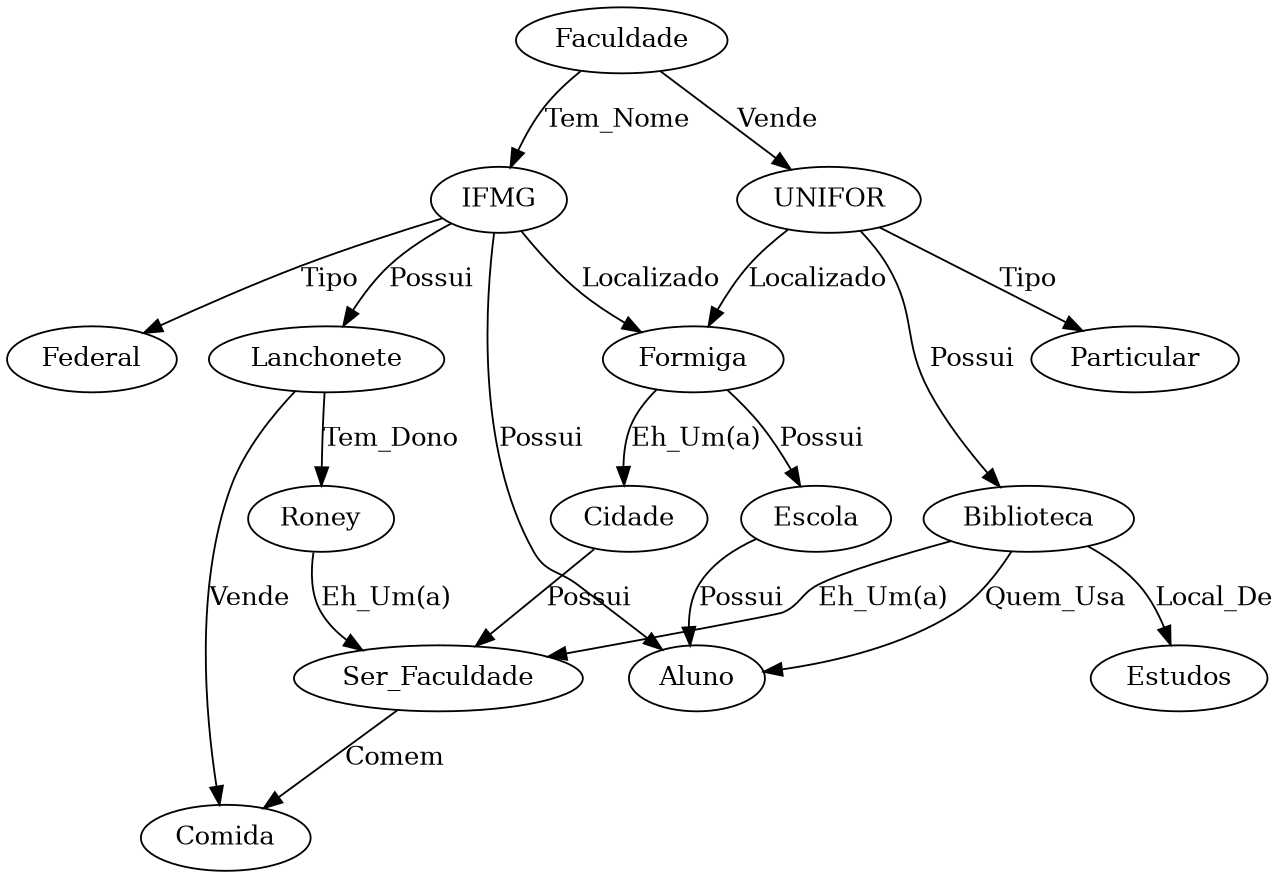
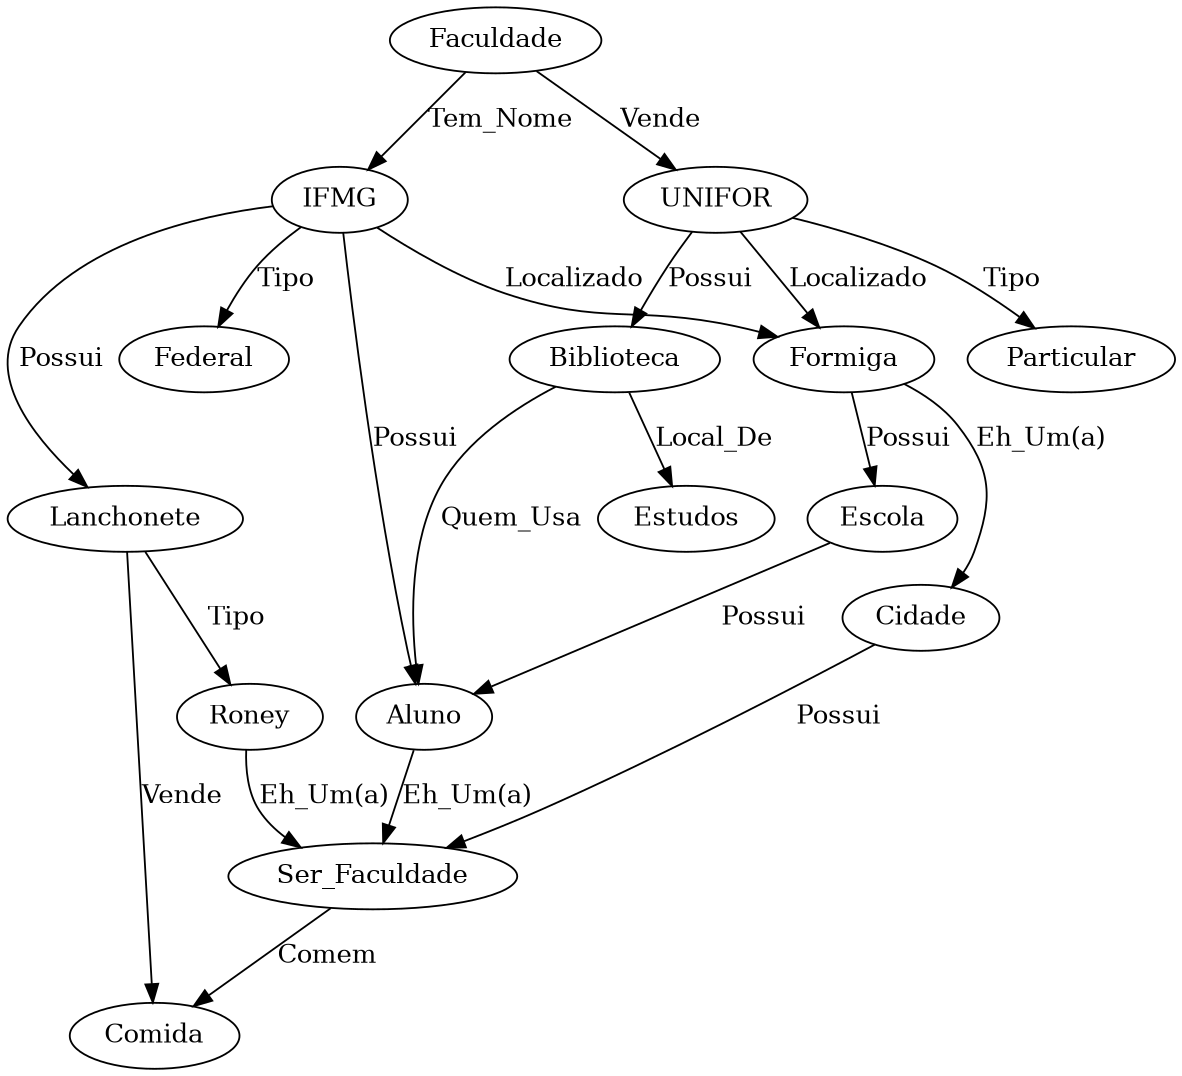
edge "Lanchonete" -> "Roney": label "Tem_Dono" -> "Tipo"
edge "Biblioteca" -> "Ser_Faculdade": now "Aluno" -> "Ser_Faculdade"
